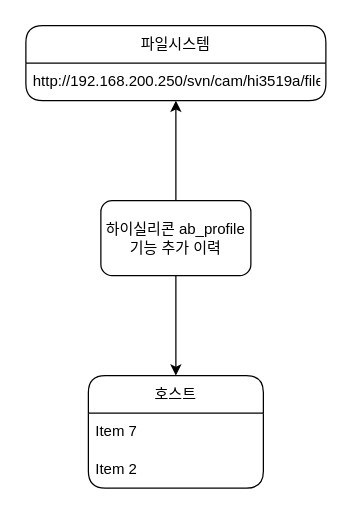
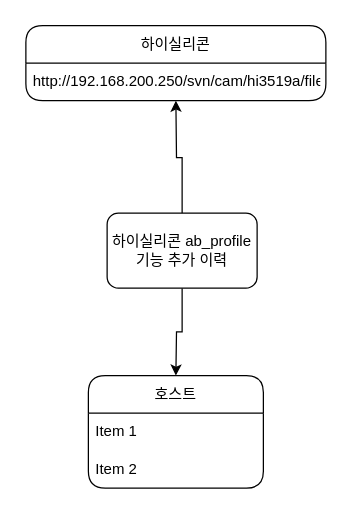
node "파일시스템": label "파일시스템" -> "하이실리콘"
node "하이실리콘 ab_profile 기능 추가 이력": moved (176, 238) -> (182, 251)
node "Item 7": label "Item 7" -> "Item 1"
